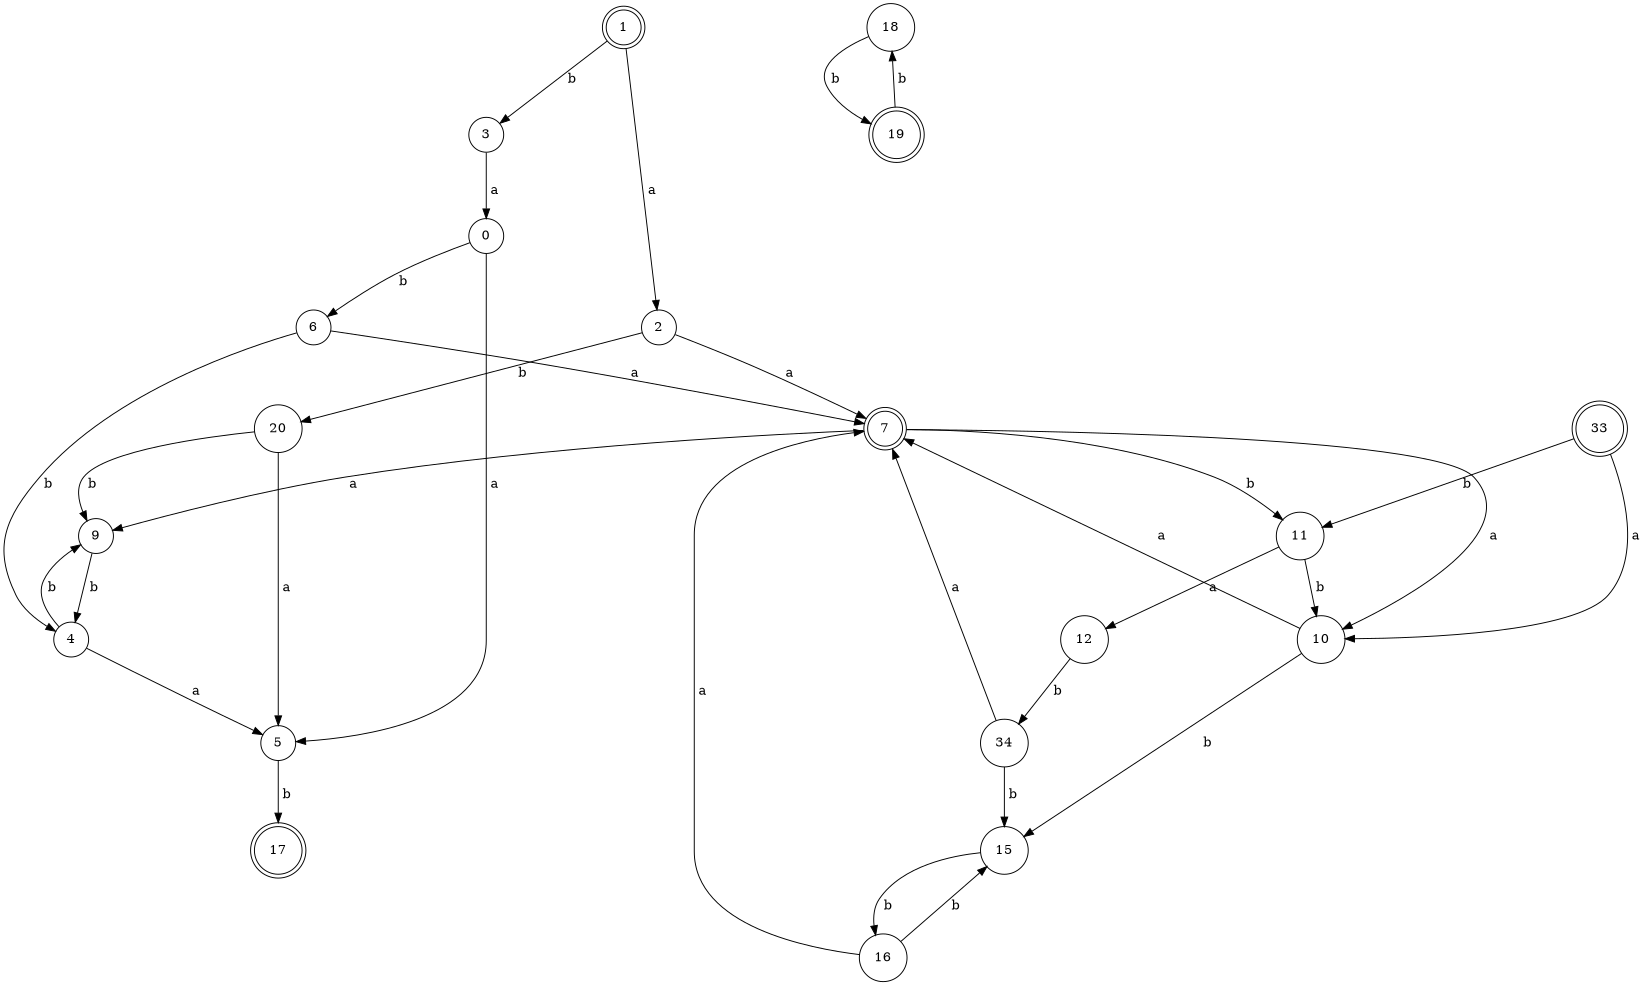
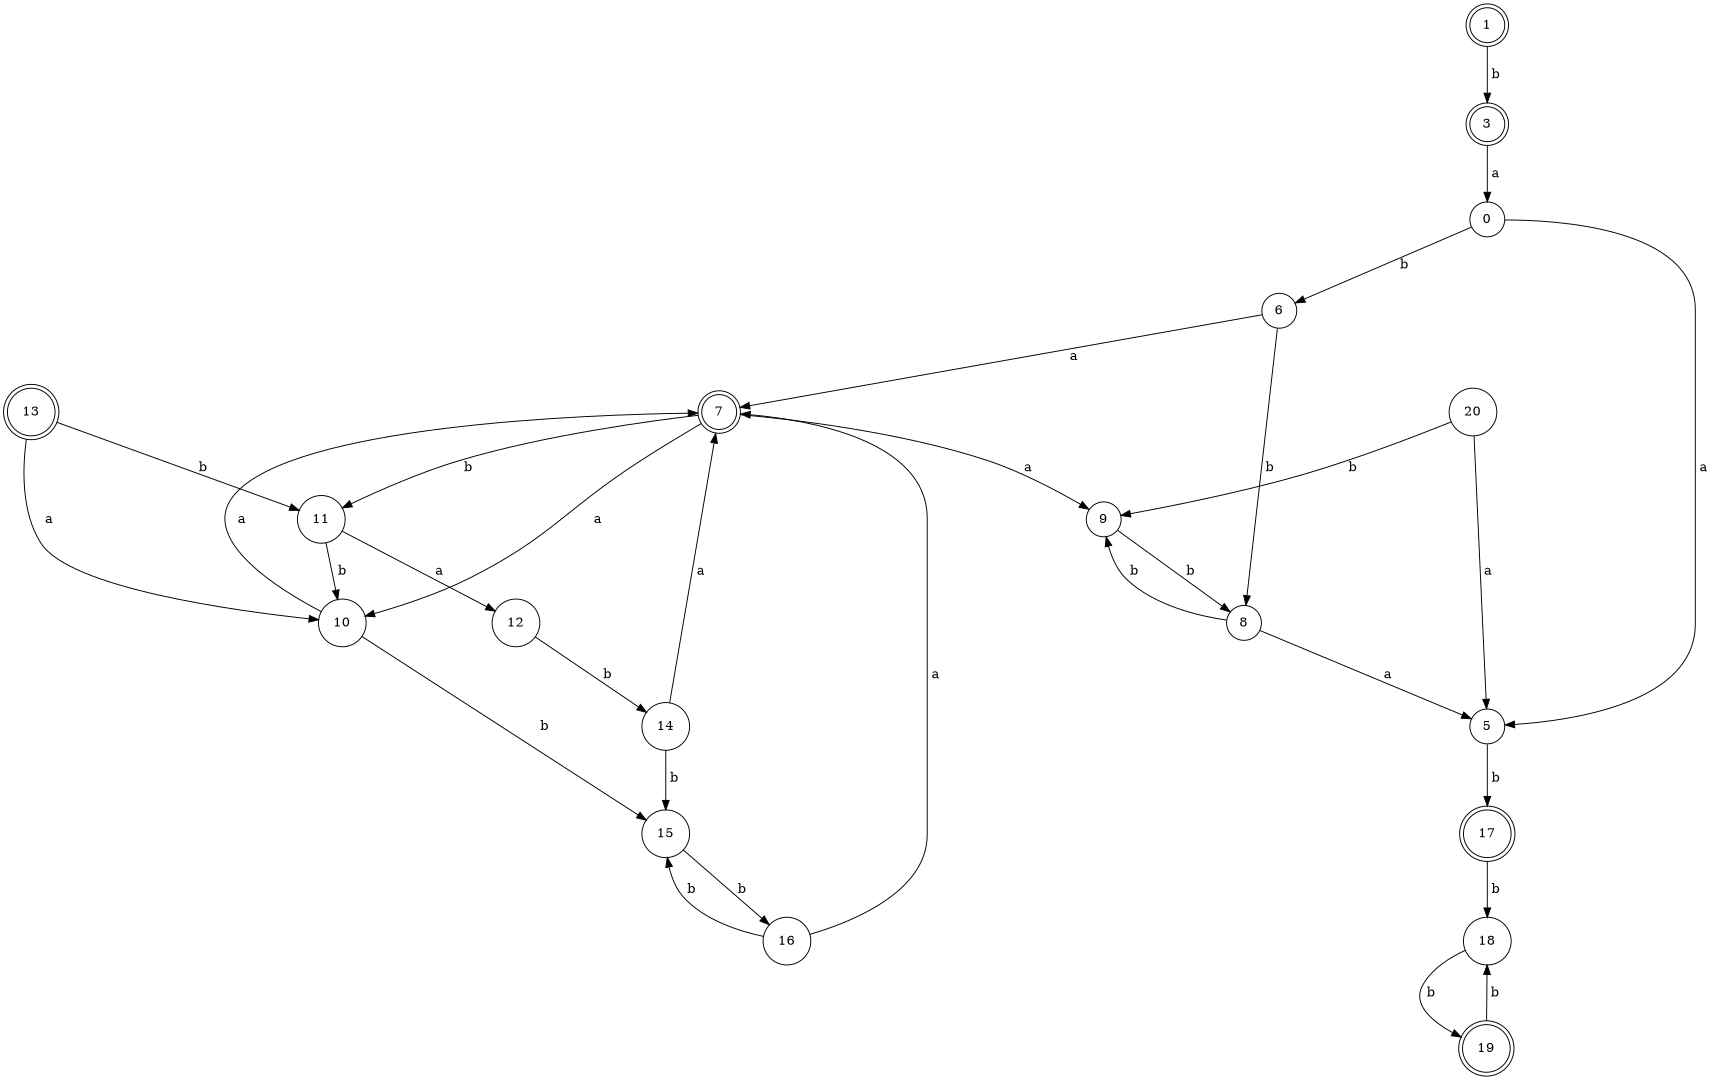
node "3": shape circle -> doublecircle
node "2": removed
node "33": label "33" -> "13"
node "4": label "4" -> "8"
node "34": label "34" -> "14"
edge "17" -> "18": added, label "b"
